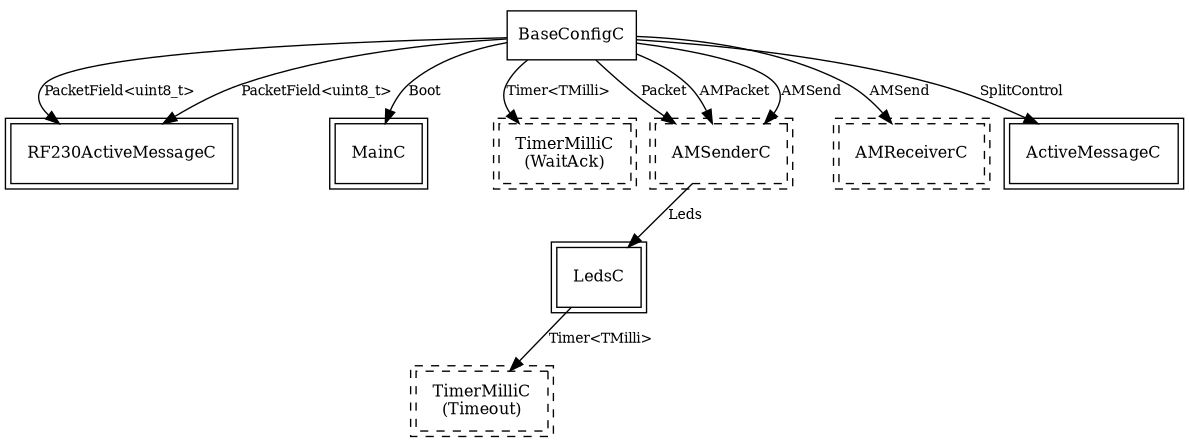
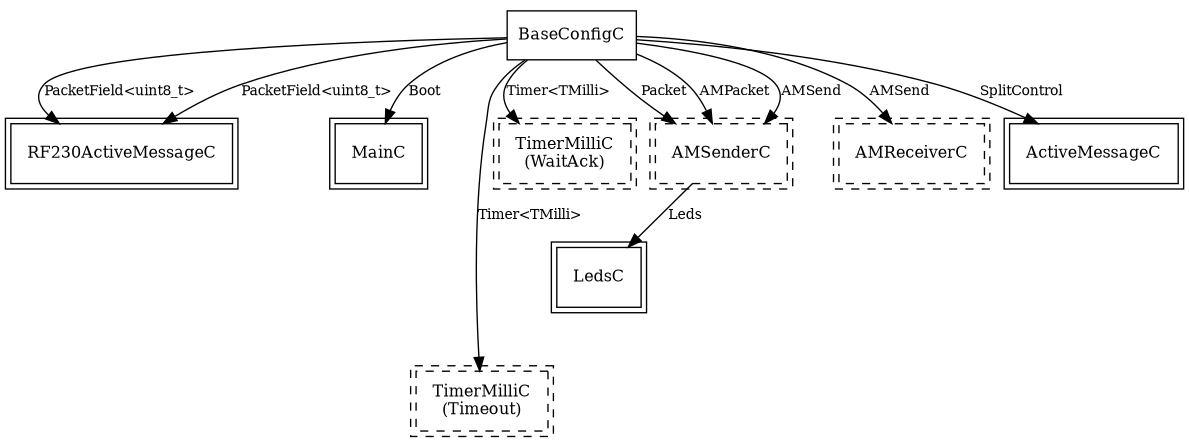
edge "LedsC" -> "TimerMilliC (Timeout)": now "BaseConfigC" -> "TimerMilliC (Timeout)"
